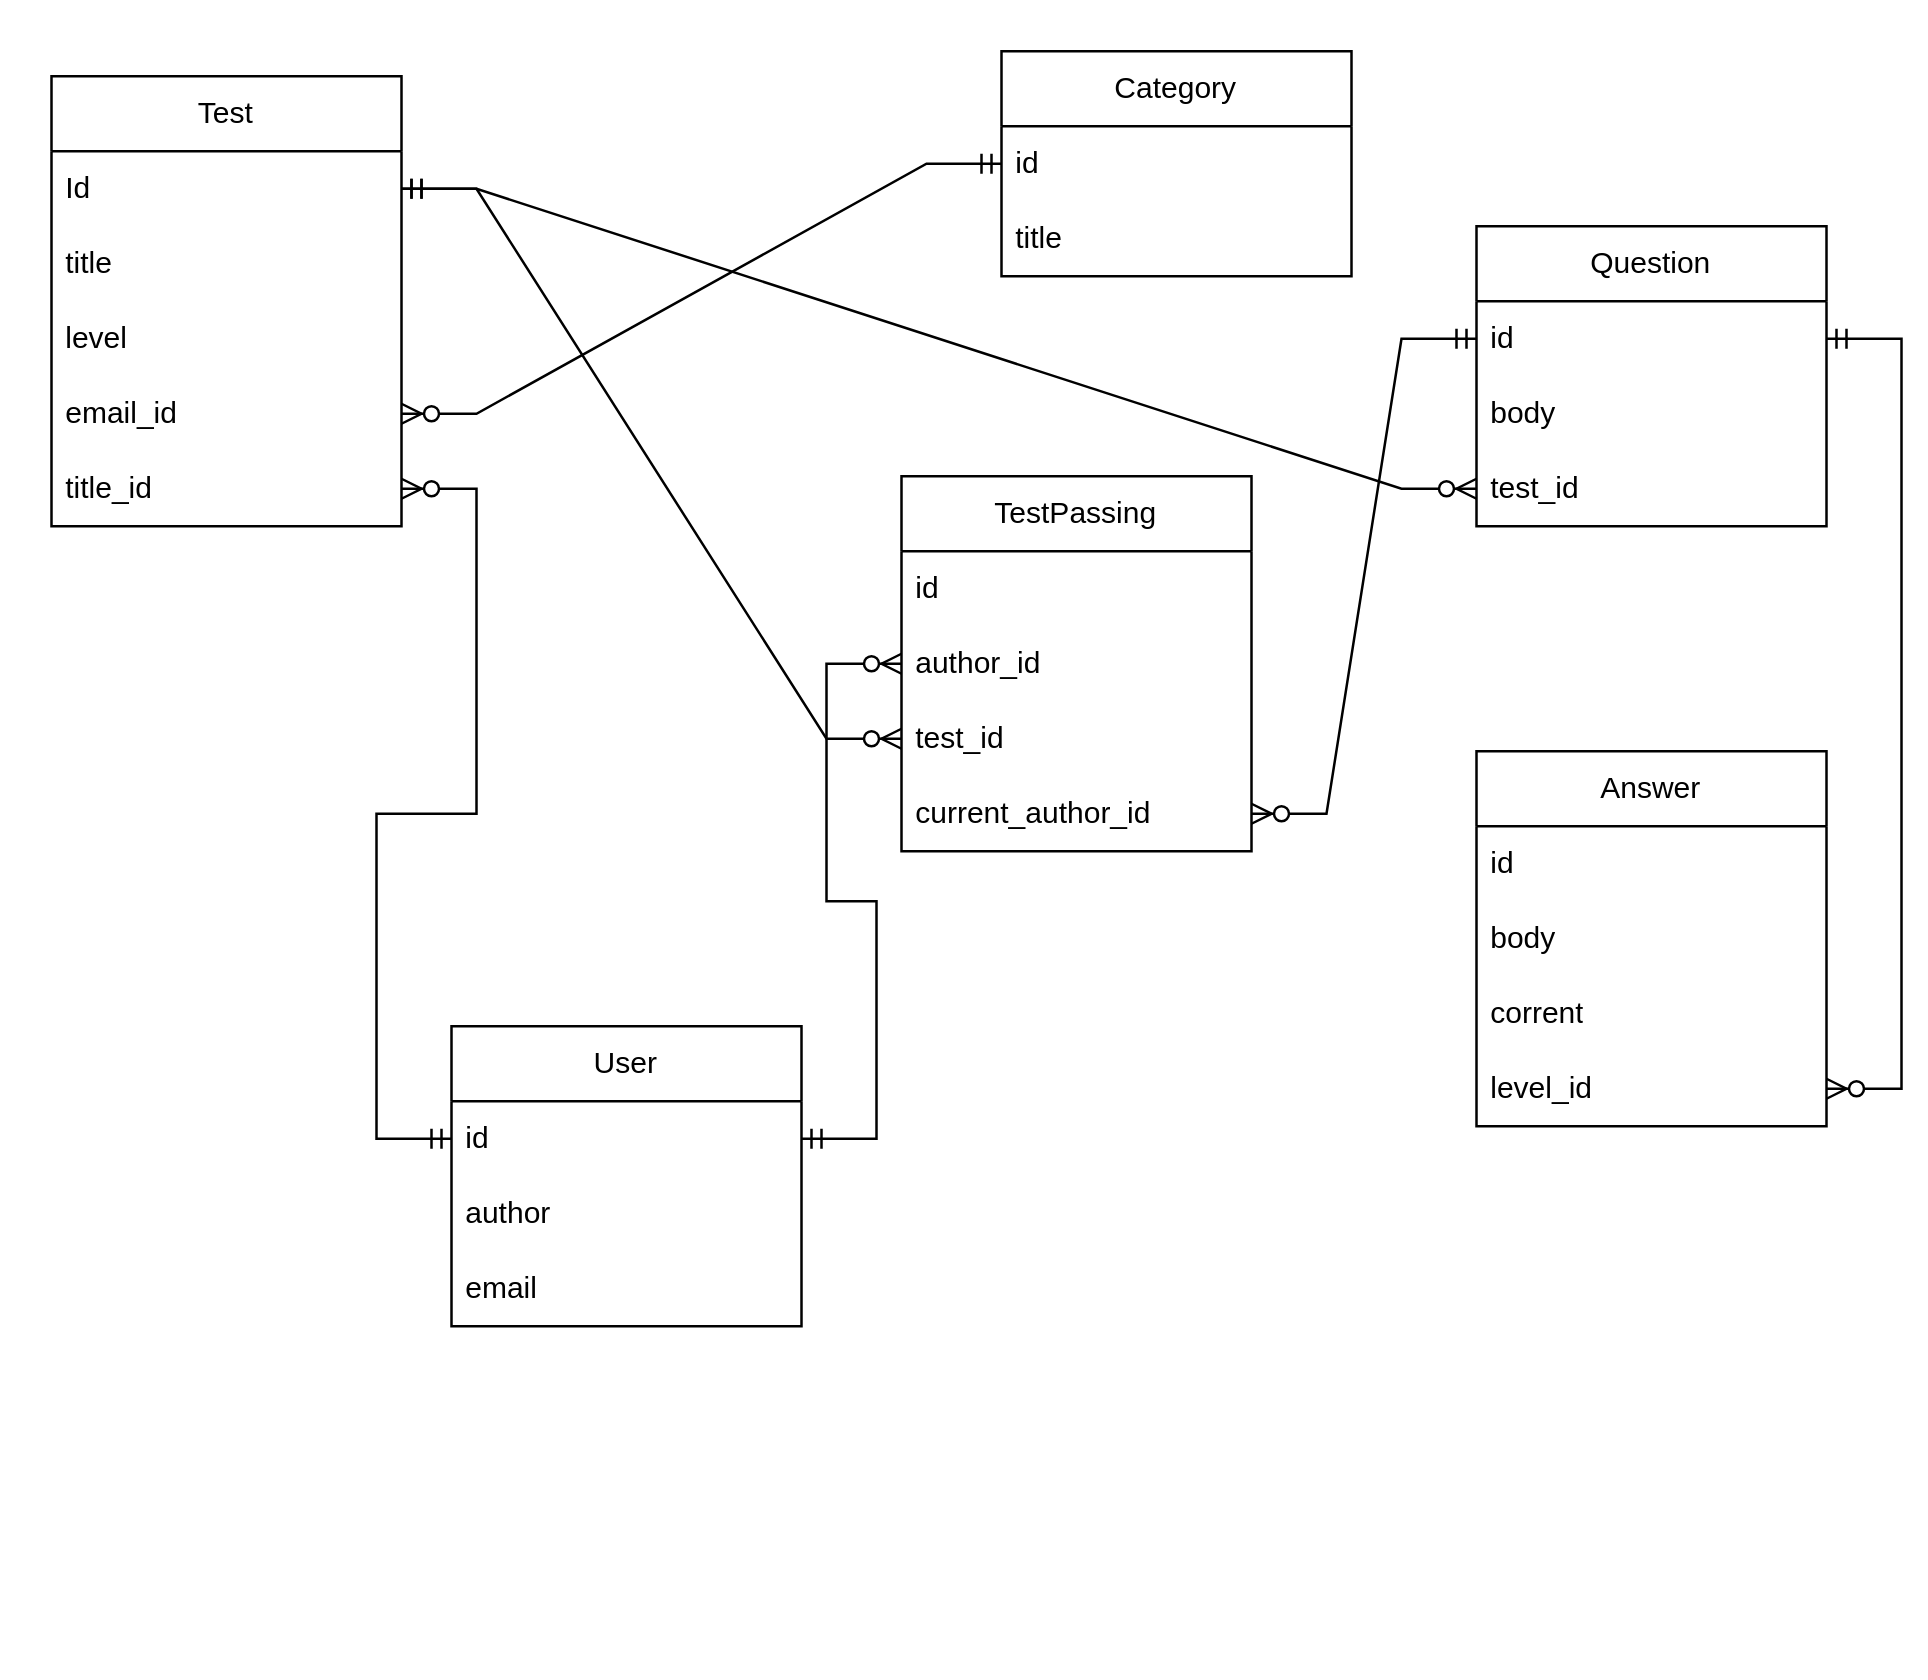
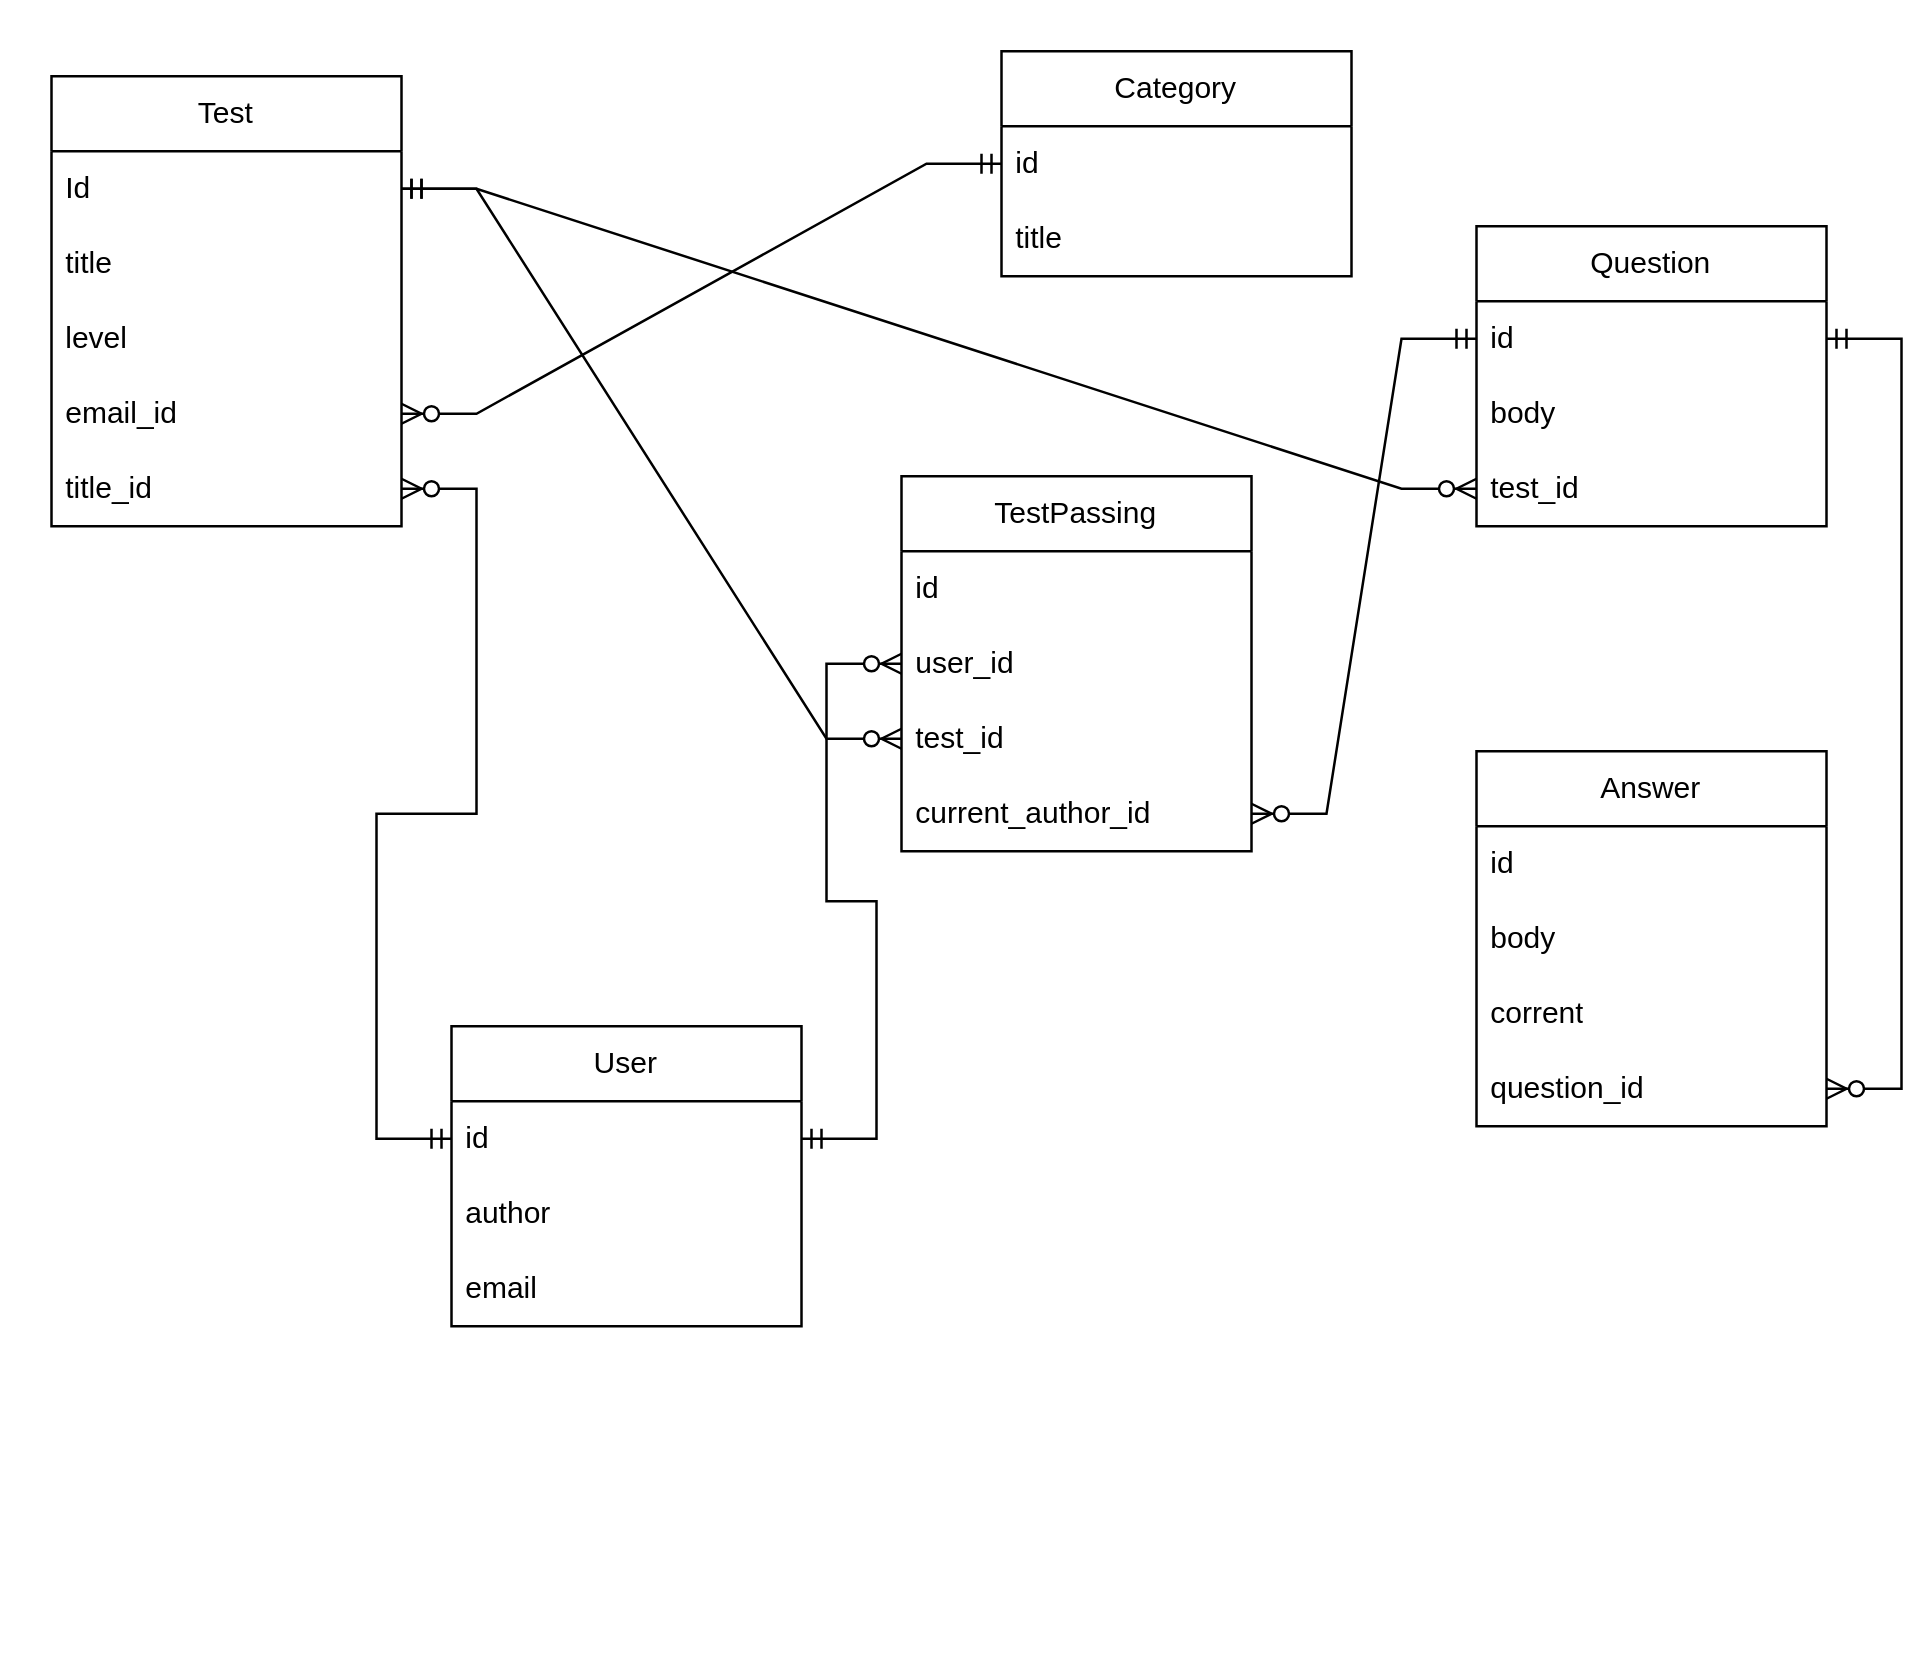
node "author_id": label "author_id" -> "user_id"
node "level_id": label "level_id" -> "question_id"
